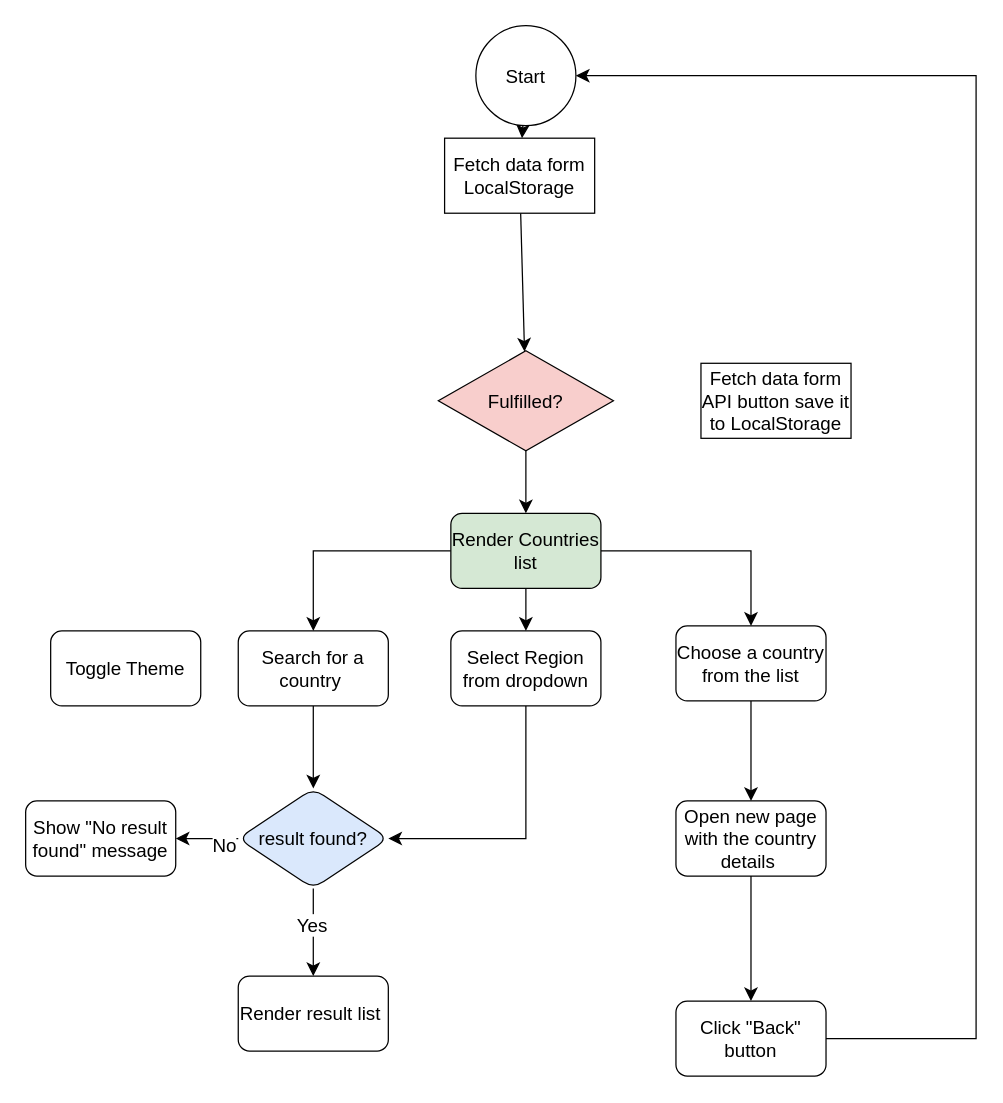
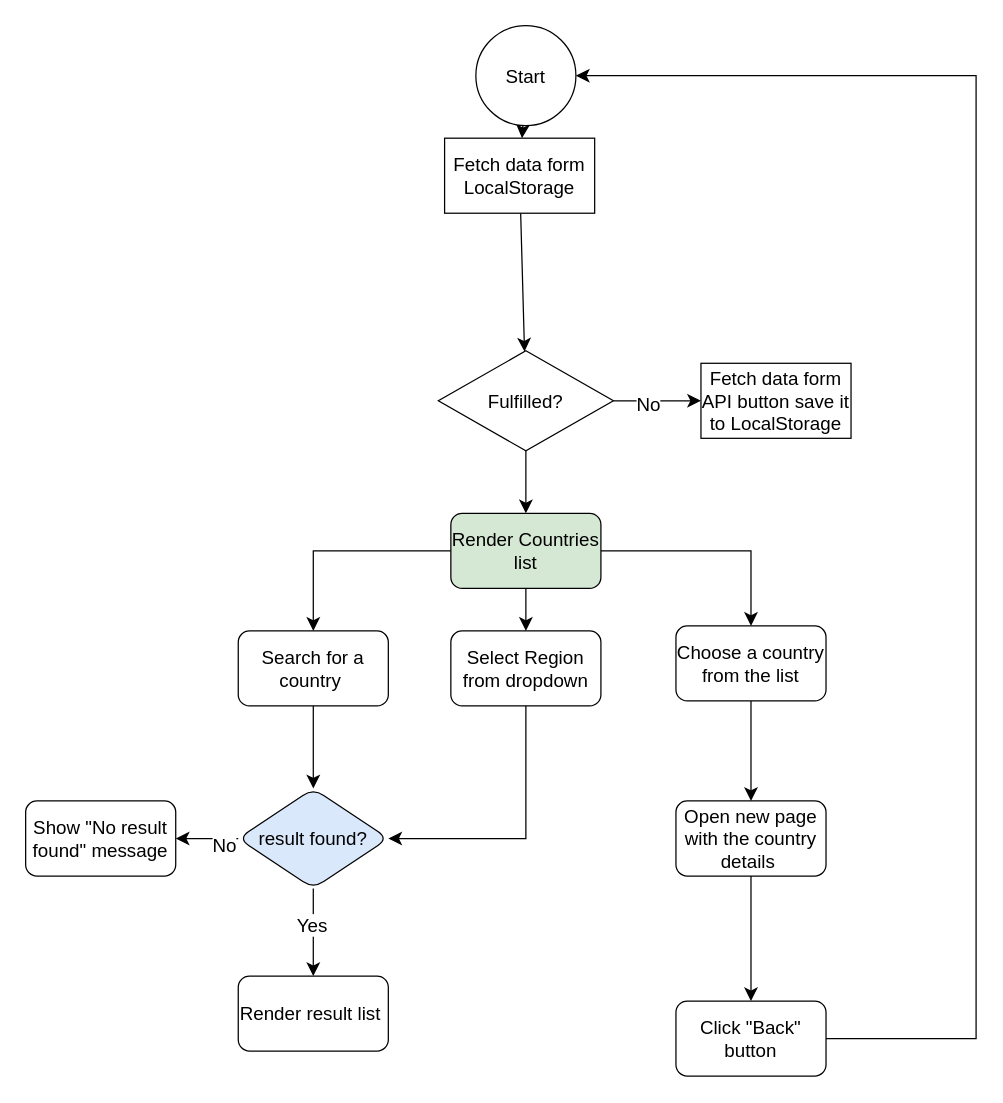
node "Fulfilled?": fillcolor #f8cecc -> #ffffff
edge "Fulfilled?" -> "Fetch data form API button save it to LocalStorage": added, label "No"
node "Toggle Theme": removed
